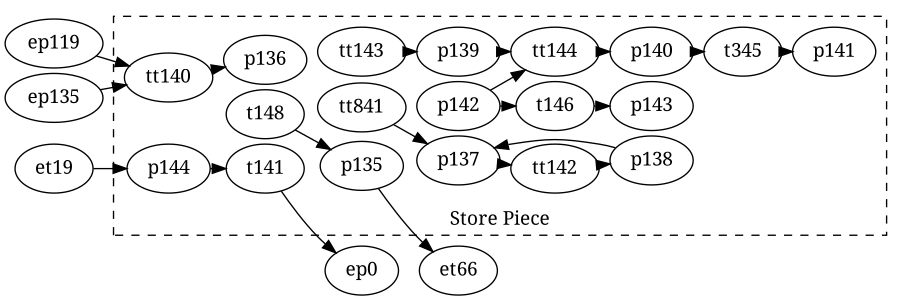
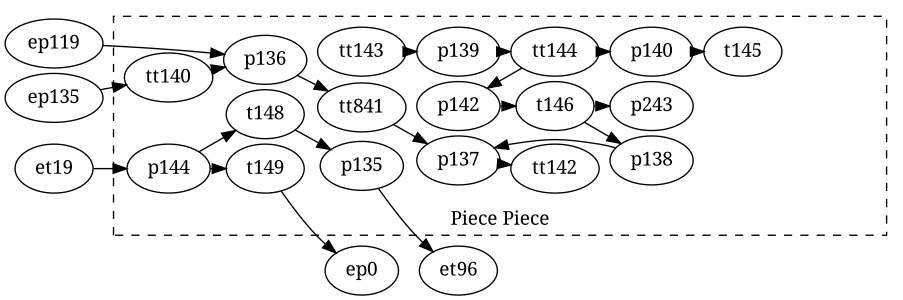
node "t345": label "t345" -> "t145"
node "p141": removed
edge "ep119" -> "tt140": now "ep119" -> "p136"
edge "p136" -> "tt841": added
edge "p142" -> "tt144": reversed
node "p143": label "p143" -> "p243"
edge "p144" -> "t148": added
edge "tt142" -> "p138": now "t146" -> "p138"
node "t141": label "t141" -> "t149"
cluster "Store Piece": label "Store Piece" -> "Piece Piece"
node "et66": label "et66" -> "et96"
